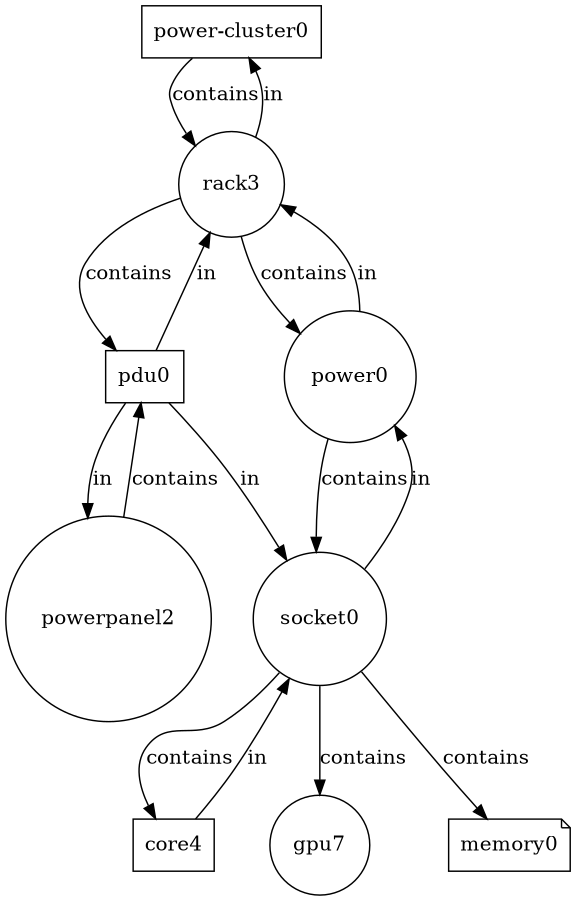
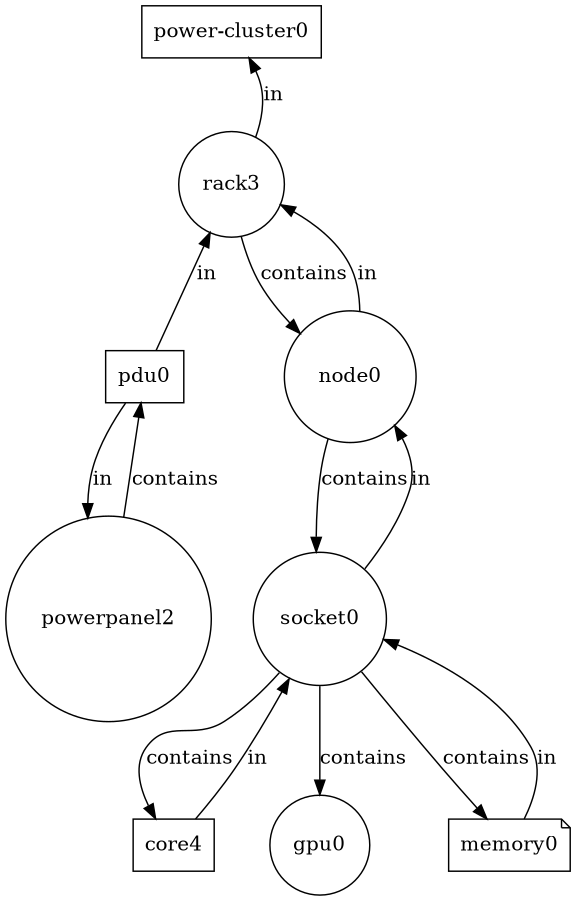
edge "power-cluster0" -> "rack3": removed, label "contains"
edge "rack3" -> "pdu0": removed, label "contains"
node "power0": label "power0" -> "node0"
edge "pdu0" -> "socket0": now "memory0" -> "socket0"
node "gpu7": label "gpu7" -> "gpu0"
